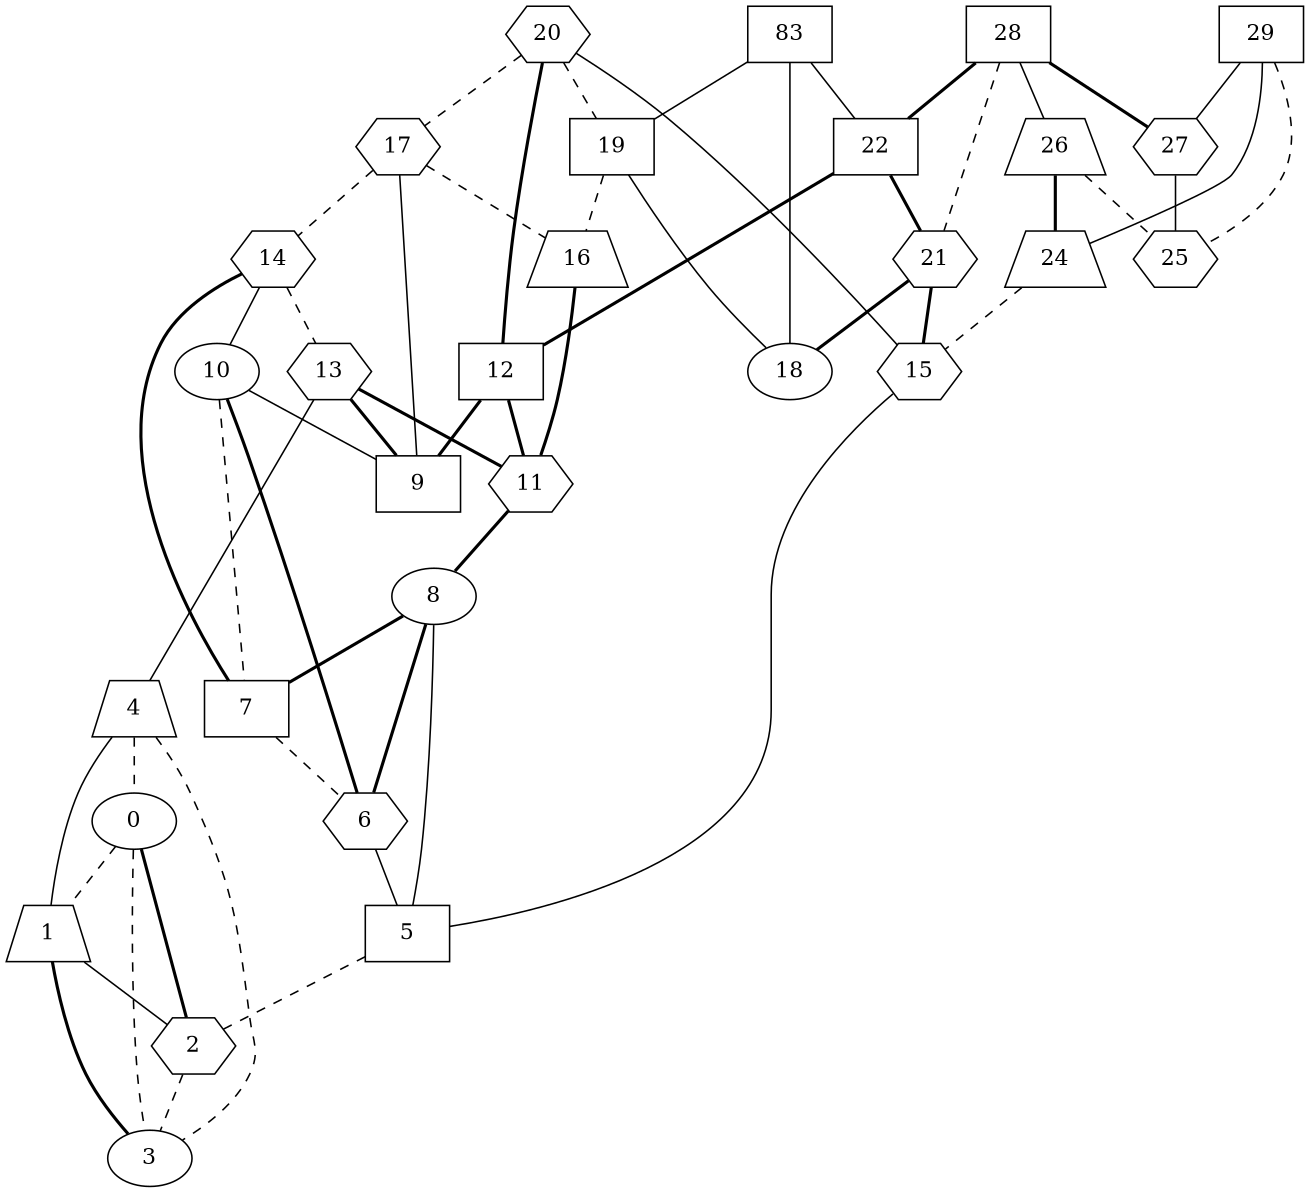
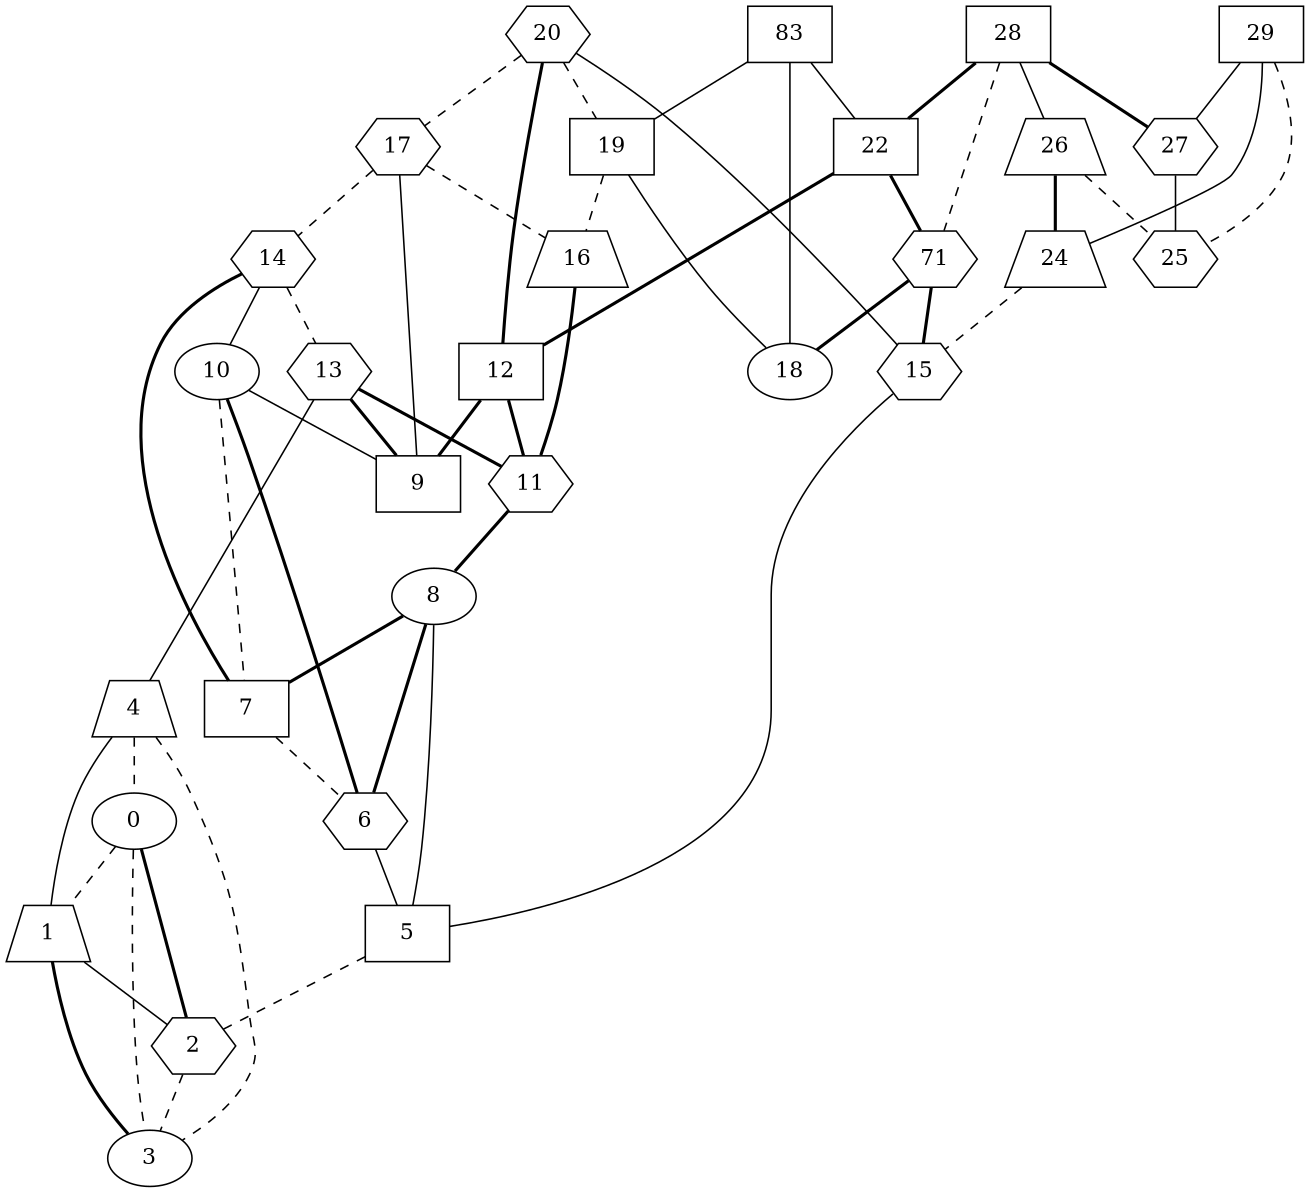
node "21": label "21" -> "71"
